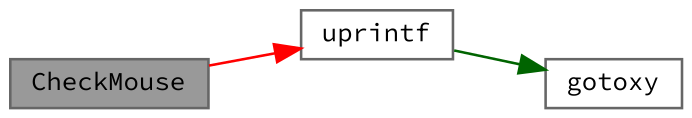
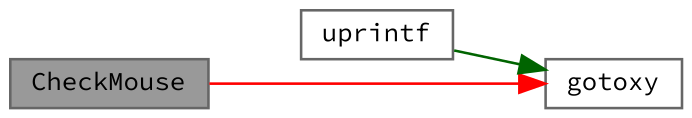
edge "CheckMouse" -> "uprintf": now "CheckMouse" -> "gotoxy"
